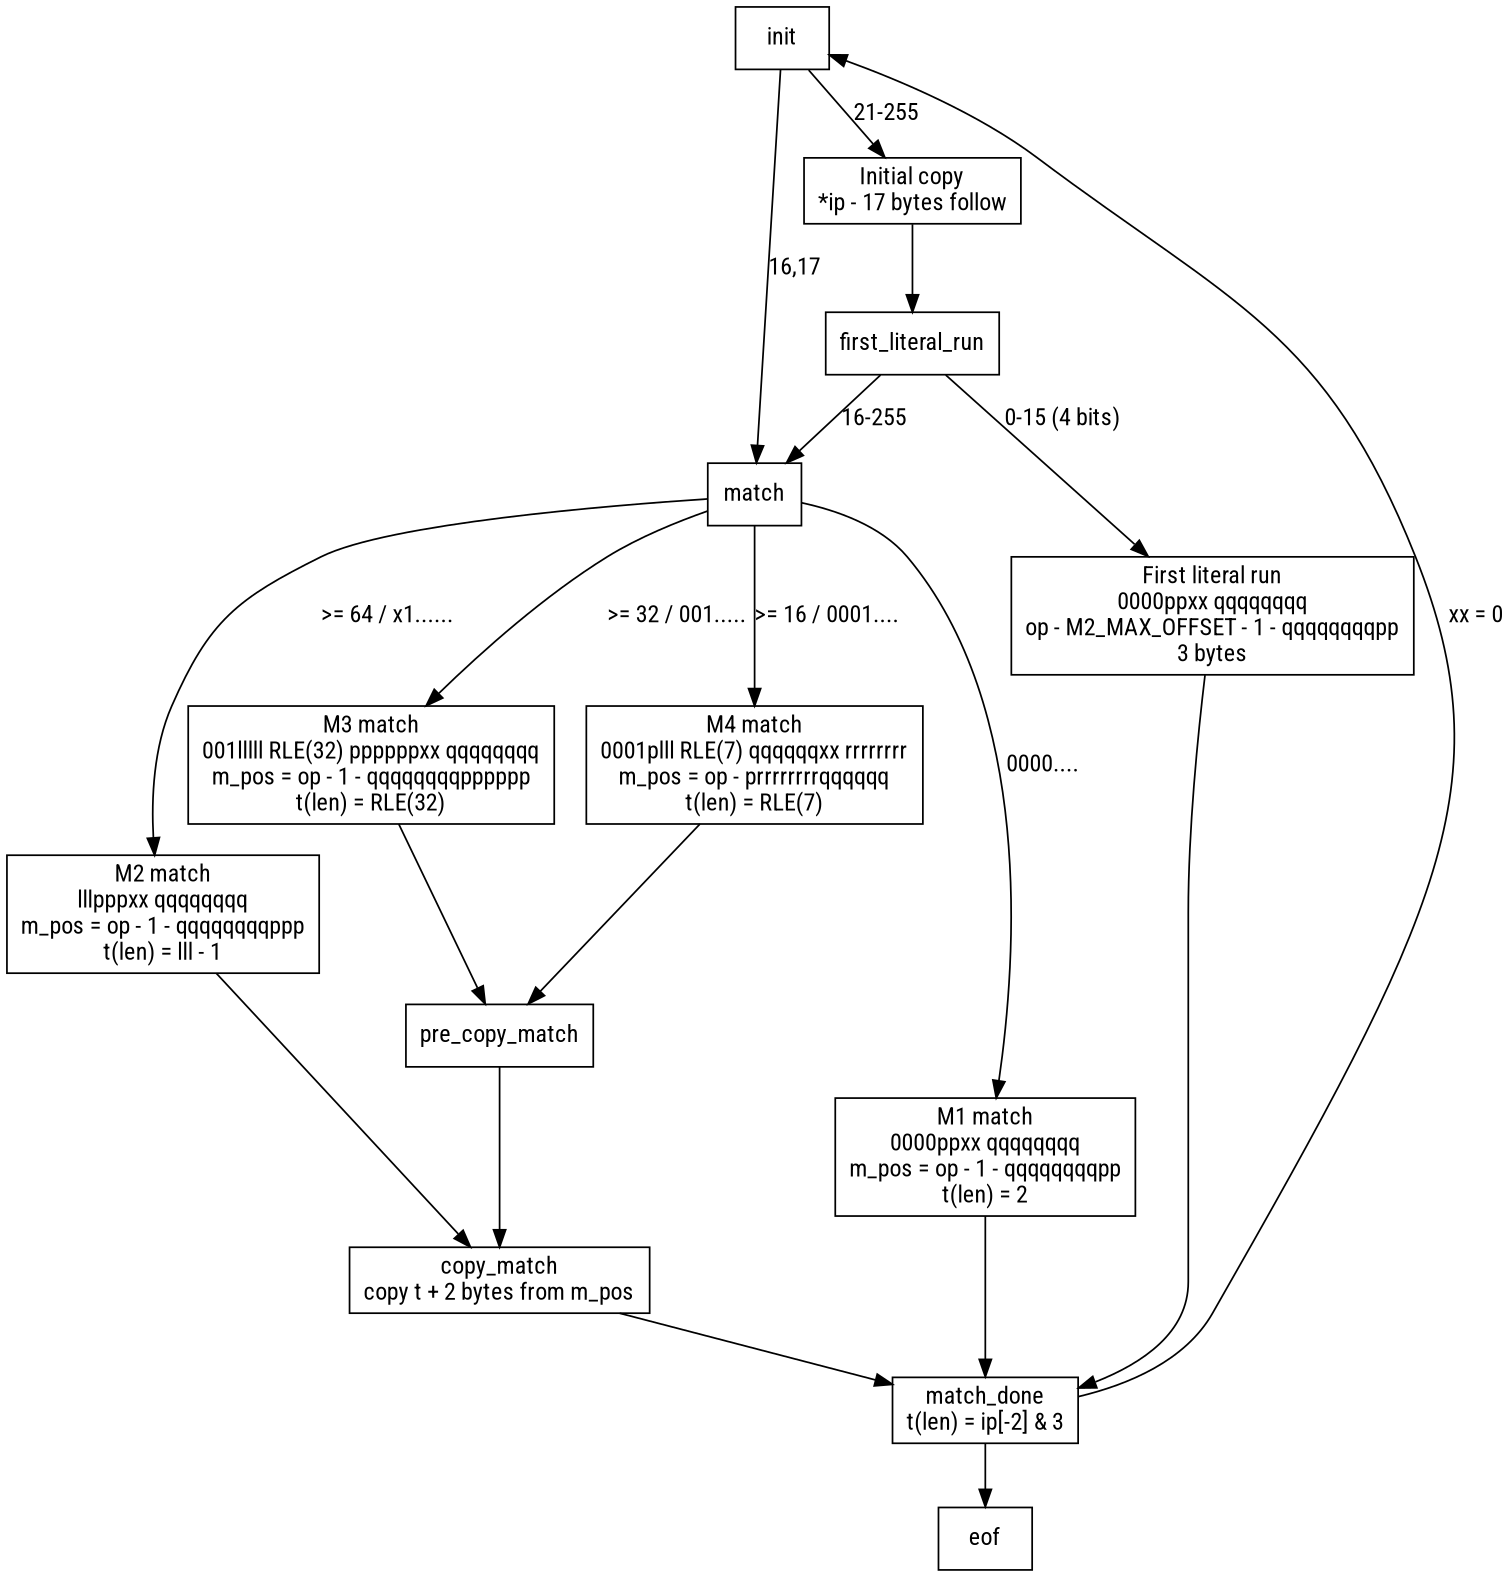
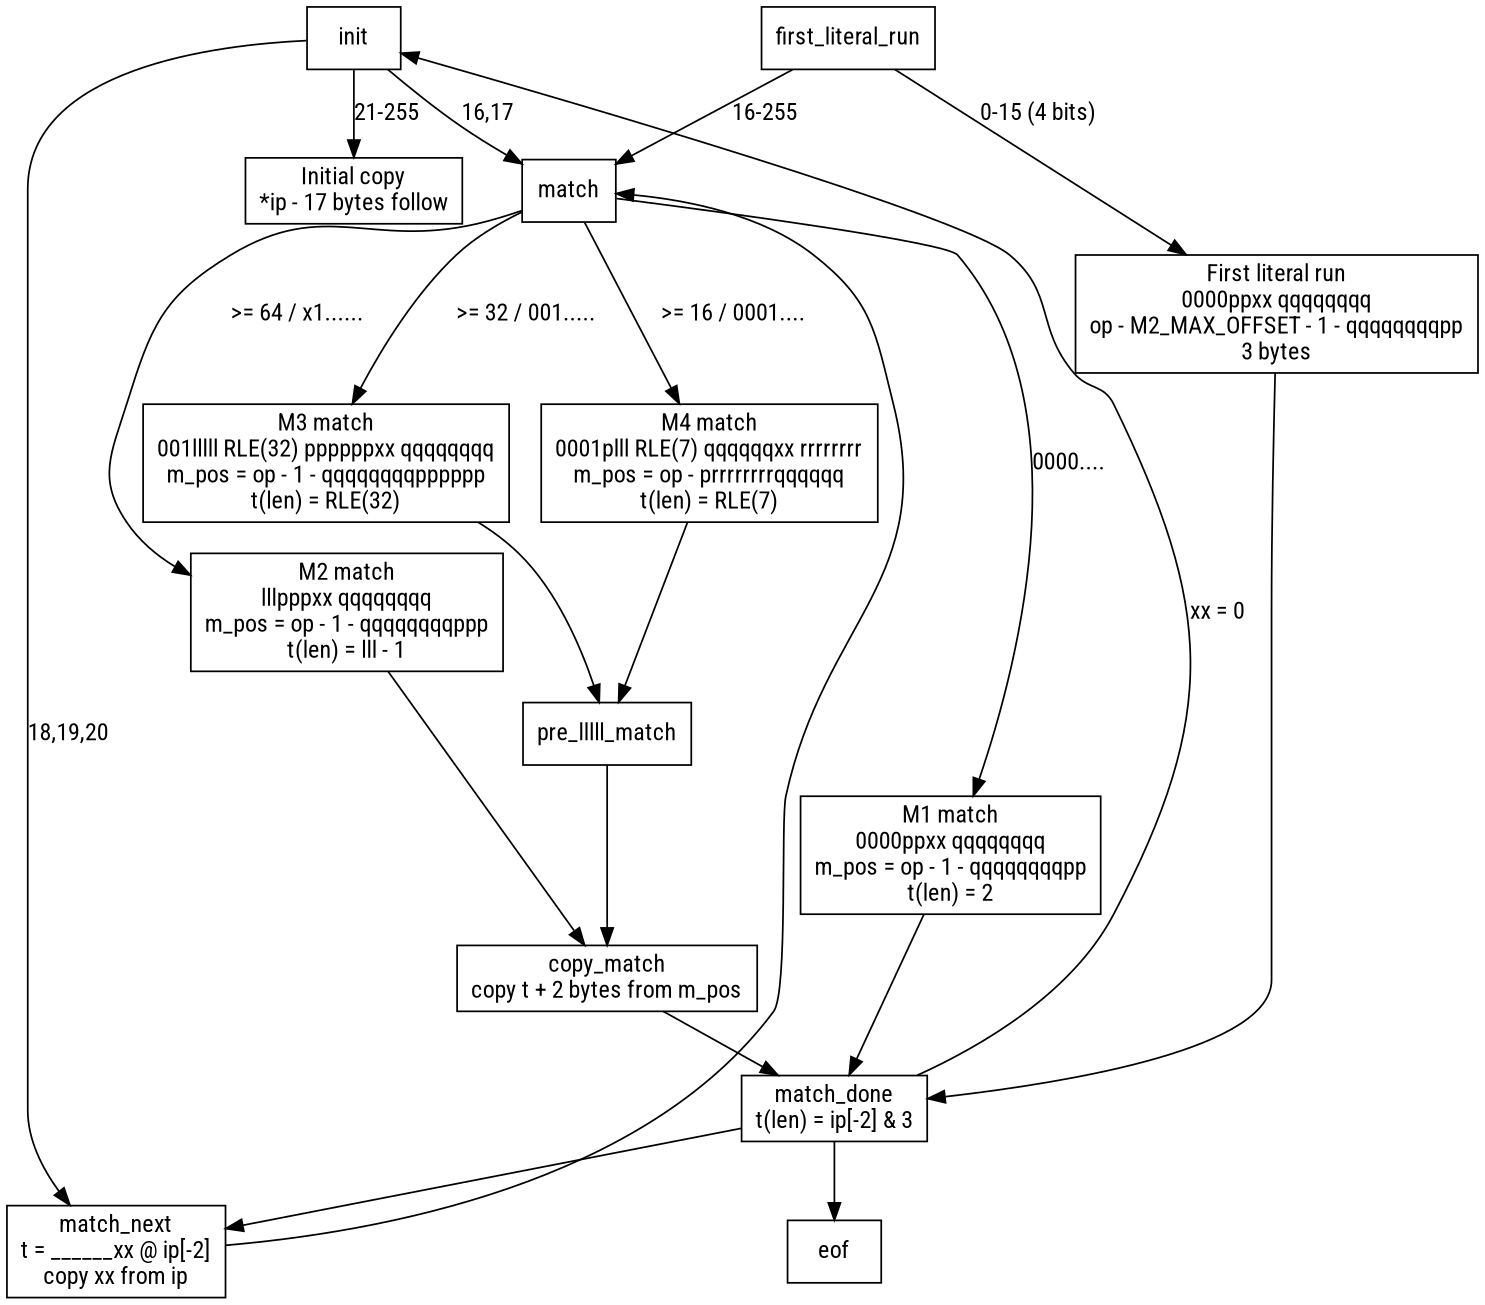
edge "Initial copy *ip - 17 bytes follow" -> "first_literal_run": removed
node "pre_copy_match": label "pre_copy_match" -> "pre_lllll_match"
node "match_next t = ______xx @ ip[-2] copy xx from ip": added
